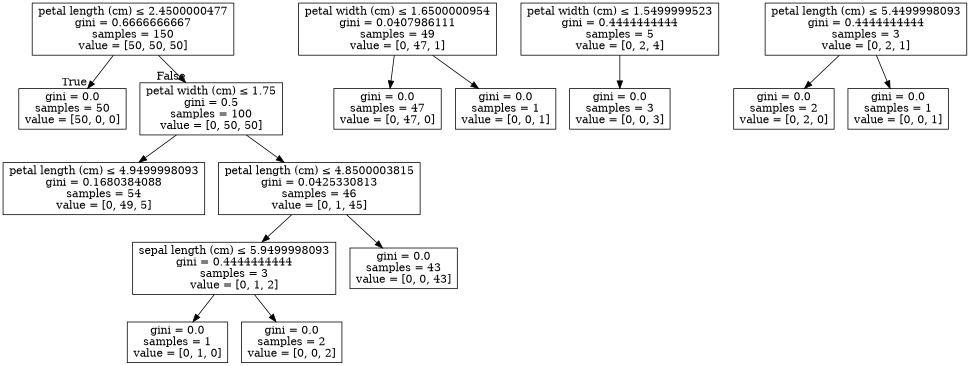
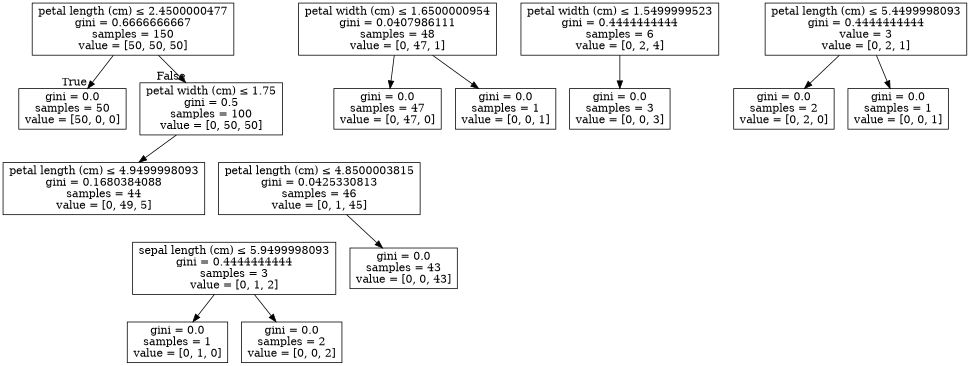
node "petal width (cm) ≤ 1.6500000954": text "samples = 49" -> "samples = 48"
node "petal width (cm) ≤ 1.5499999523": text "samples = 5" -> "samples = 6"
node "petal length (cm) ≤ 5.4499998093": text "samples = 3" -> "value = 3"
edge "petal width (cm) ≤ 1.75" -> "petal length (cm) ≤ 4.8500003815": removed
node "petal length (cm) ≤ 4.9499998093": text "samples = 54" -> "samples = 44"
edge "petal length (cm) ≤ 4.8500003815" -> "sepal length (cm) ≤ 5.9499998093": removed
